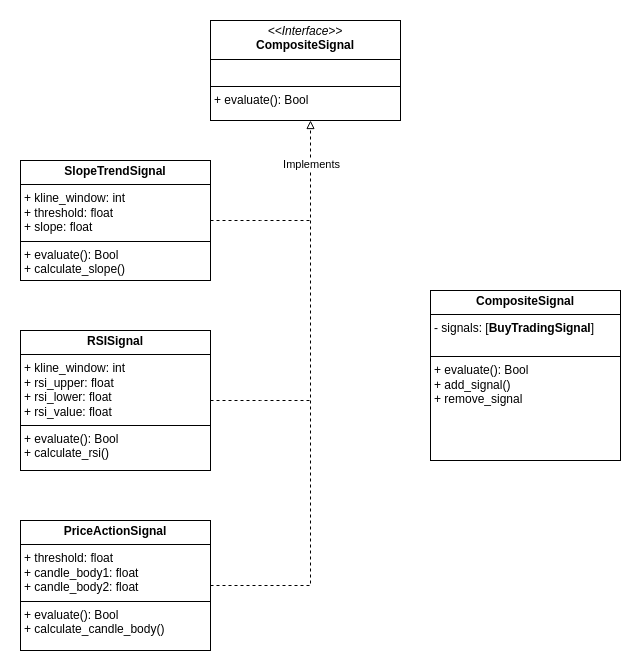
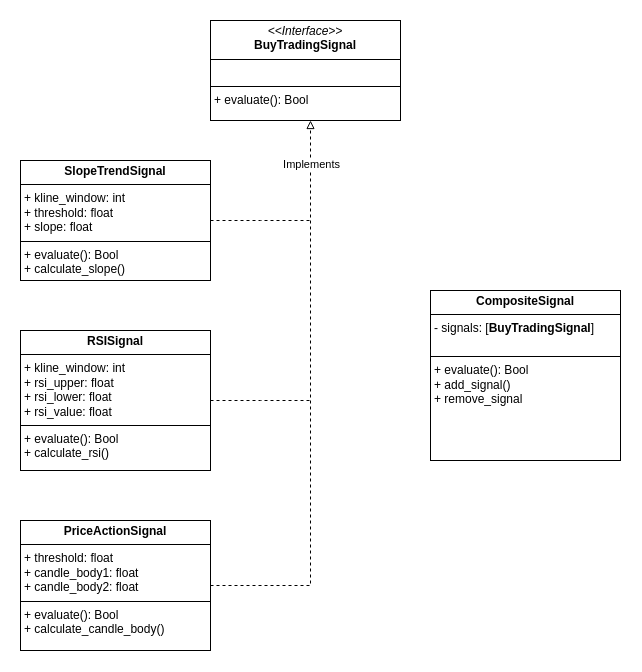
node "<<Interface>> CompositeSignal + evaluate(): Bool": label "<<Interface>> CompositeSignal + evaluate(): Bool" -> "<<Interface>> BuyTradingSignal + evaluate(): Bool"
